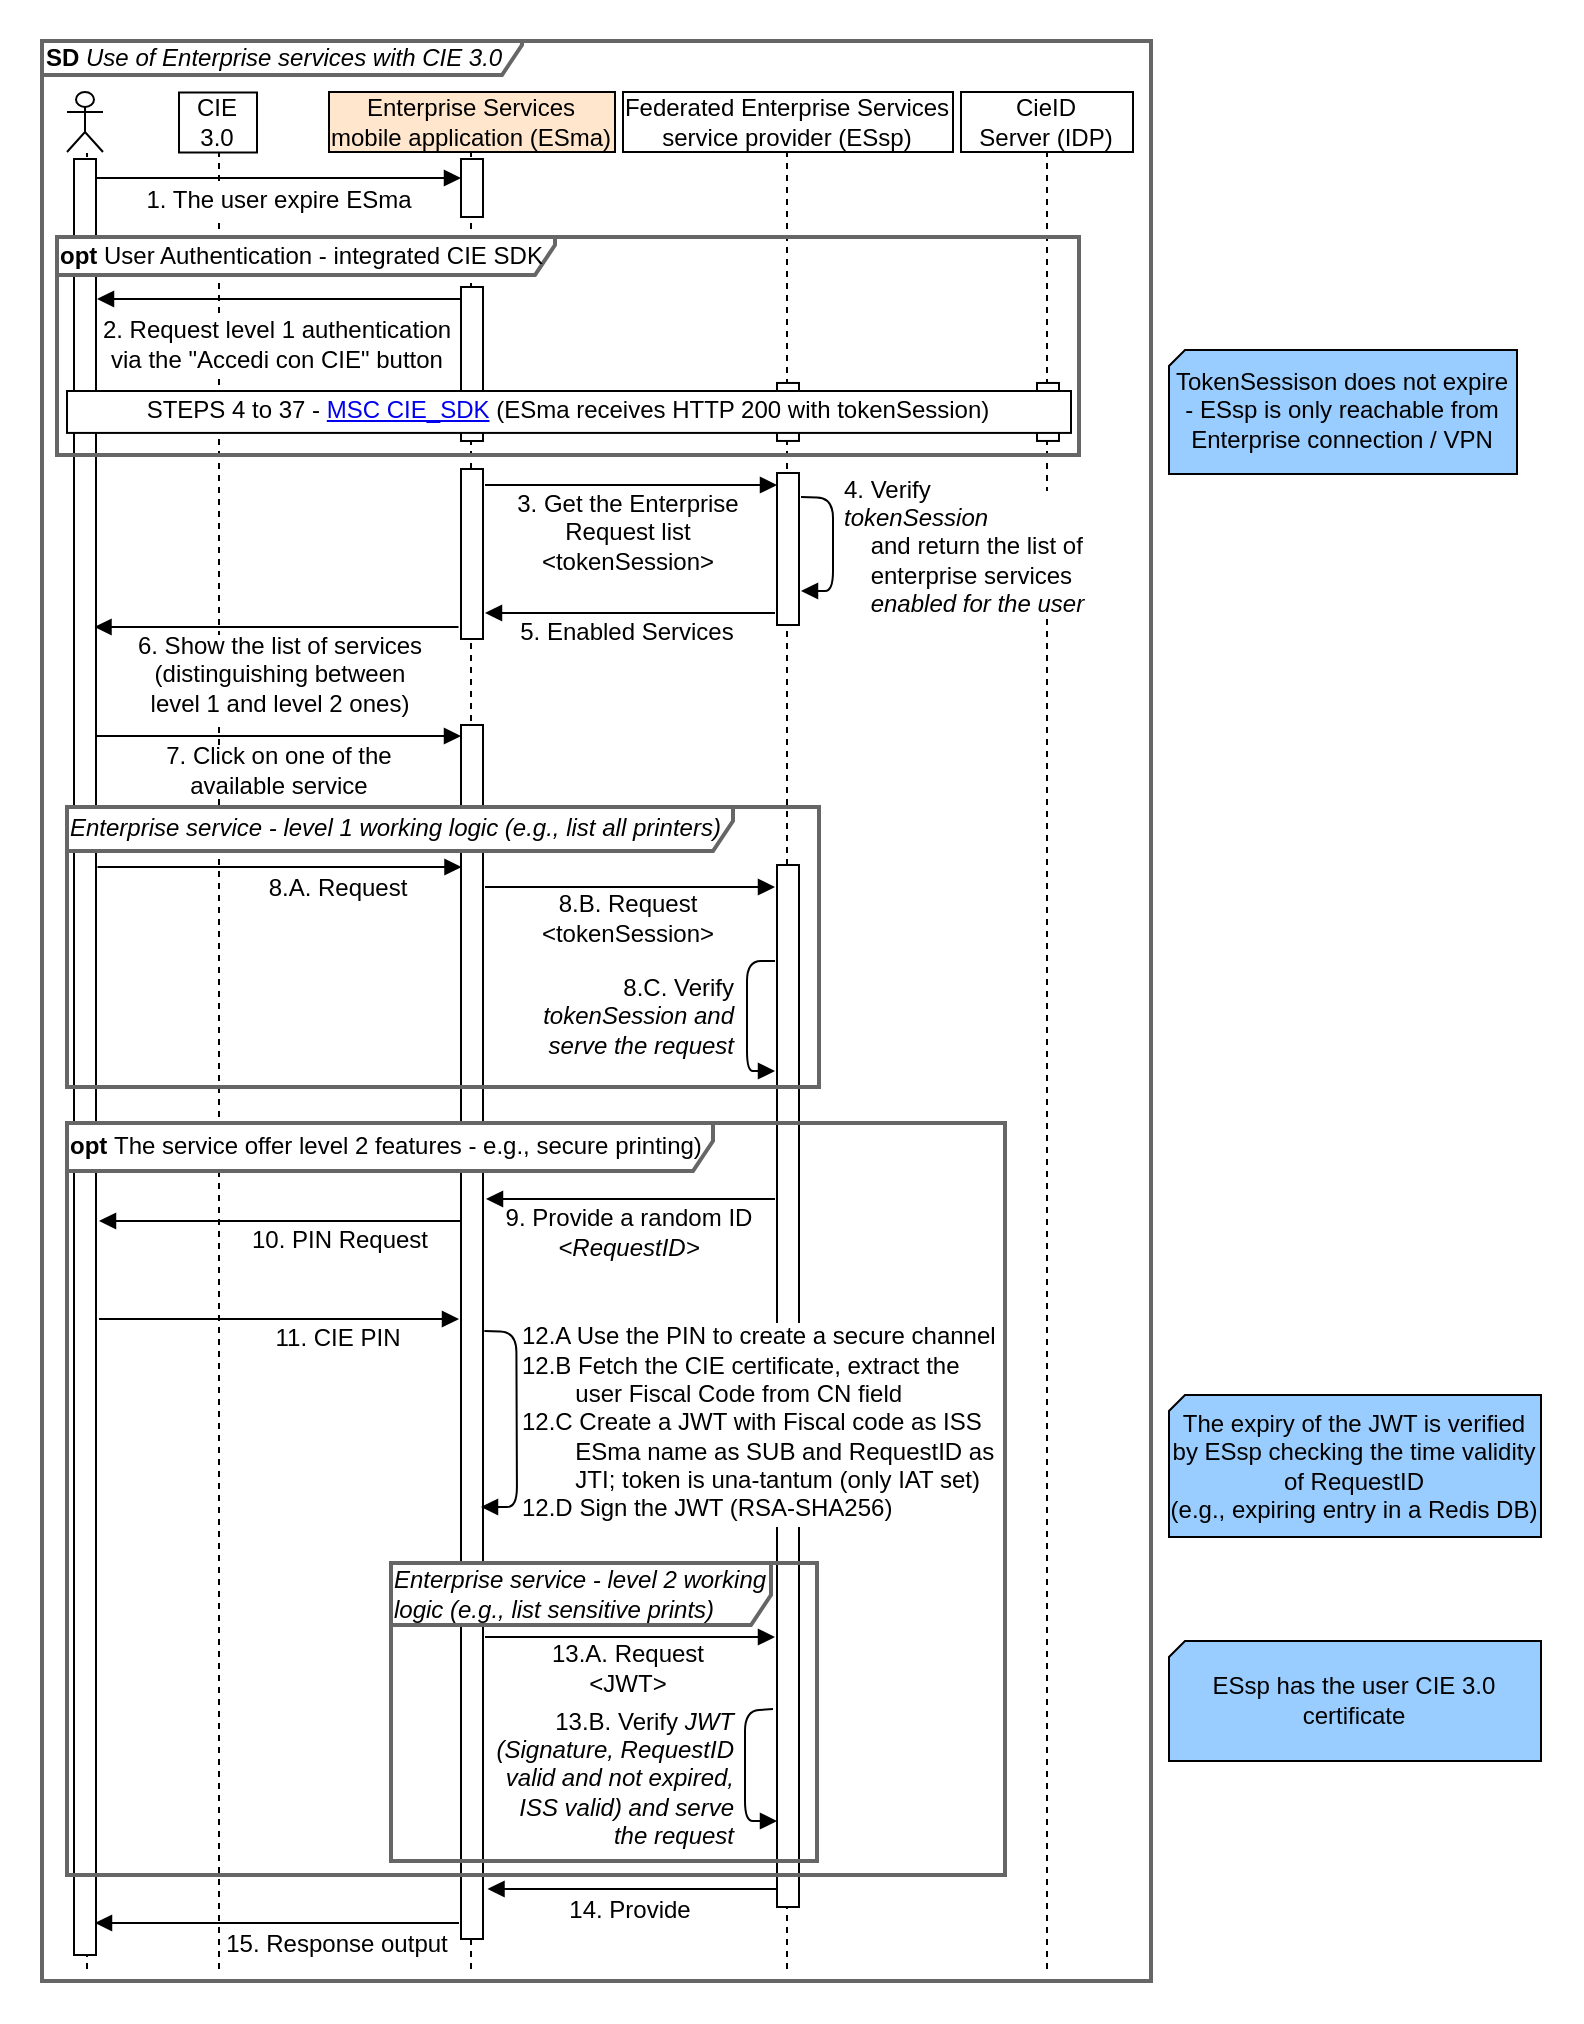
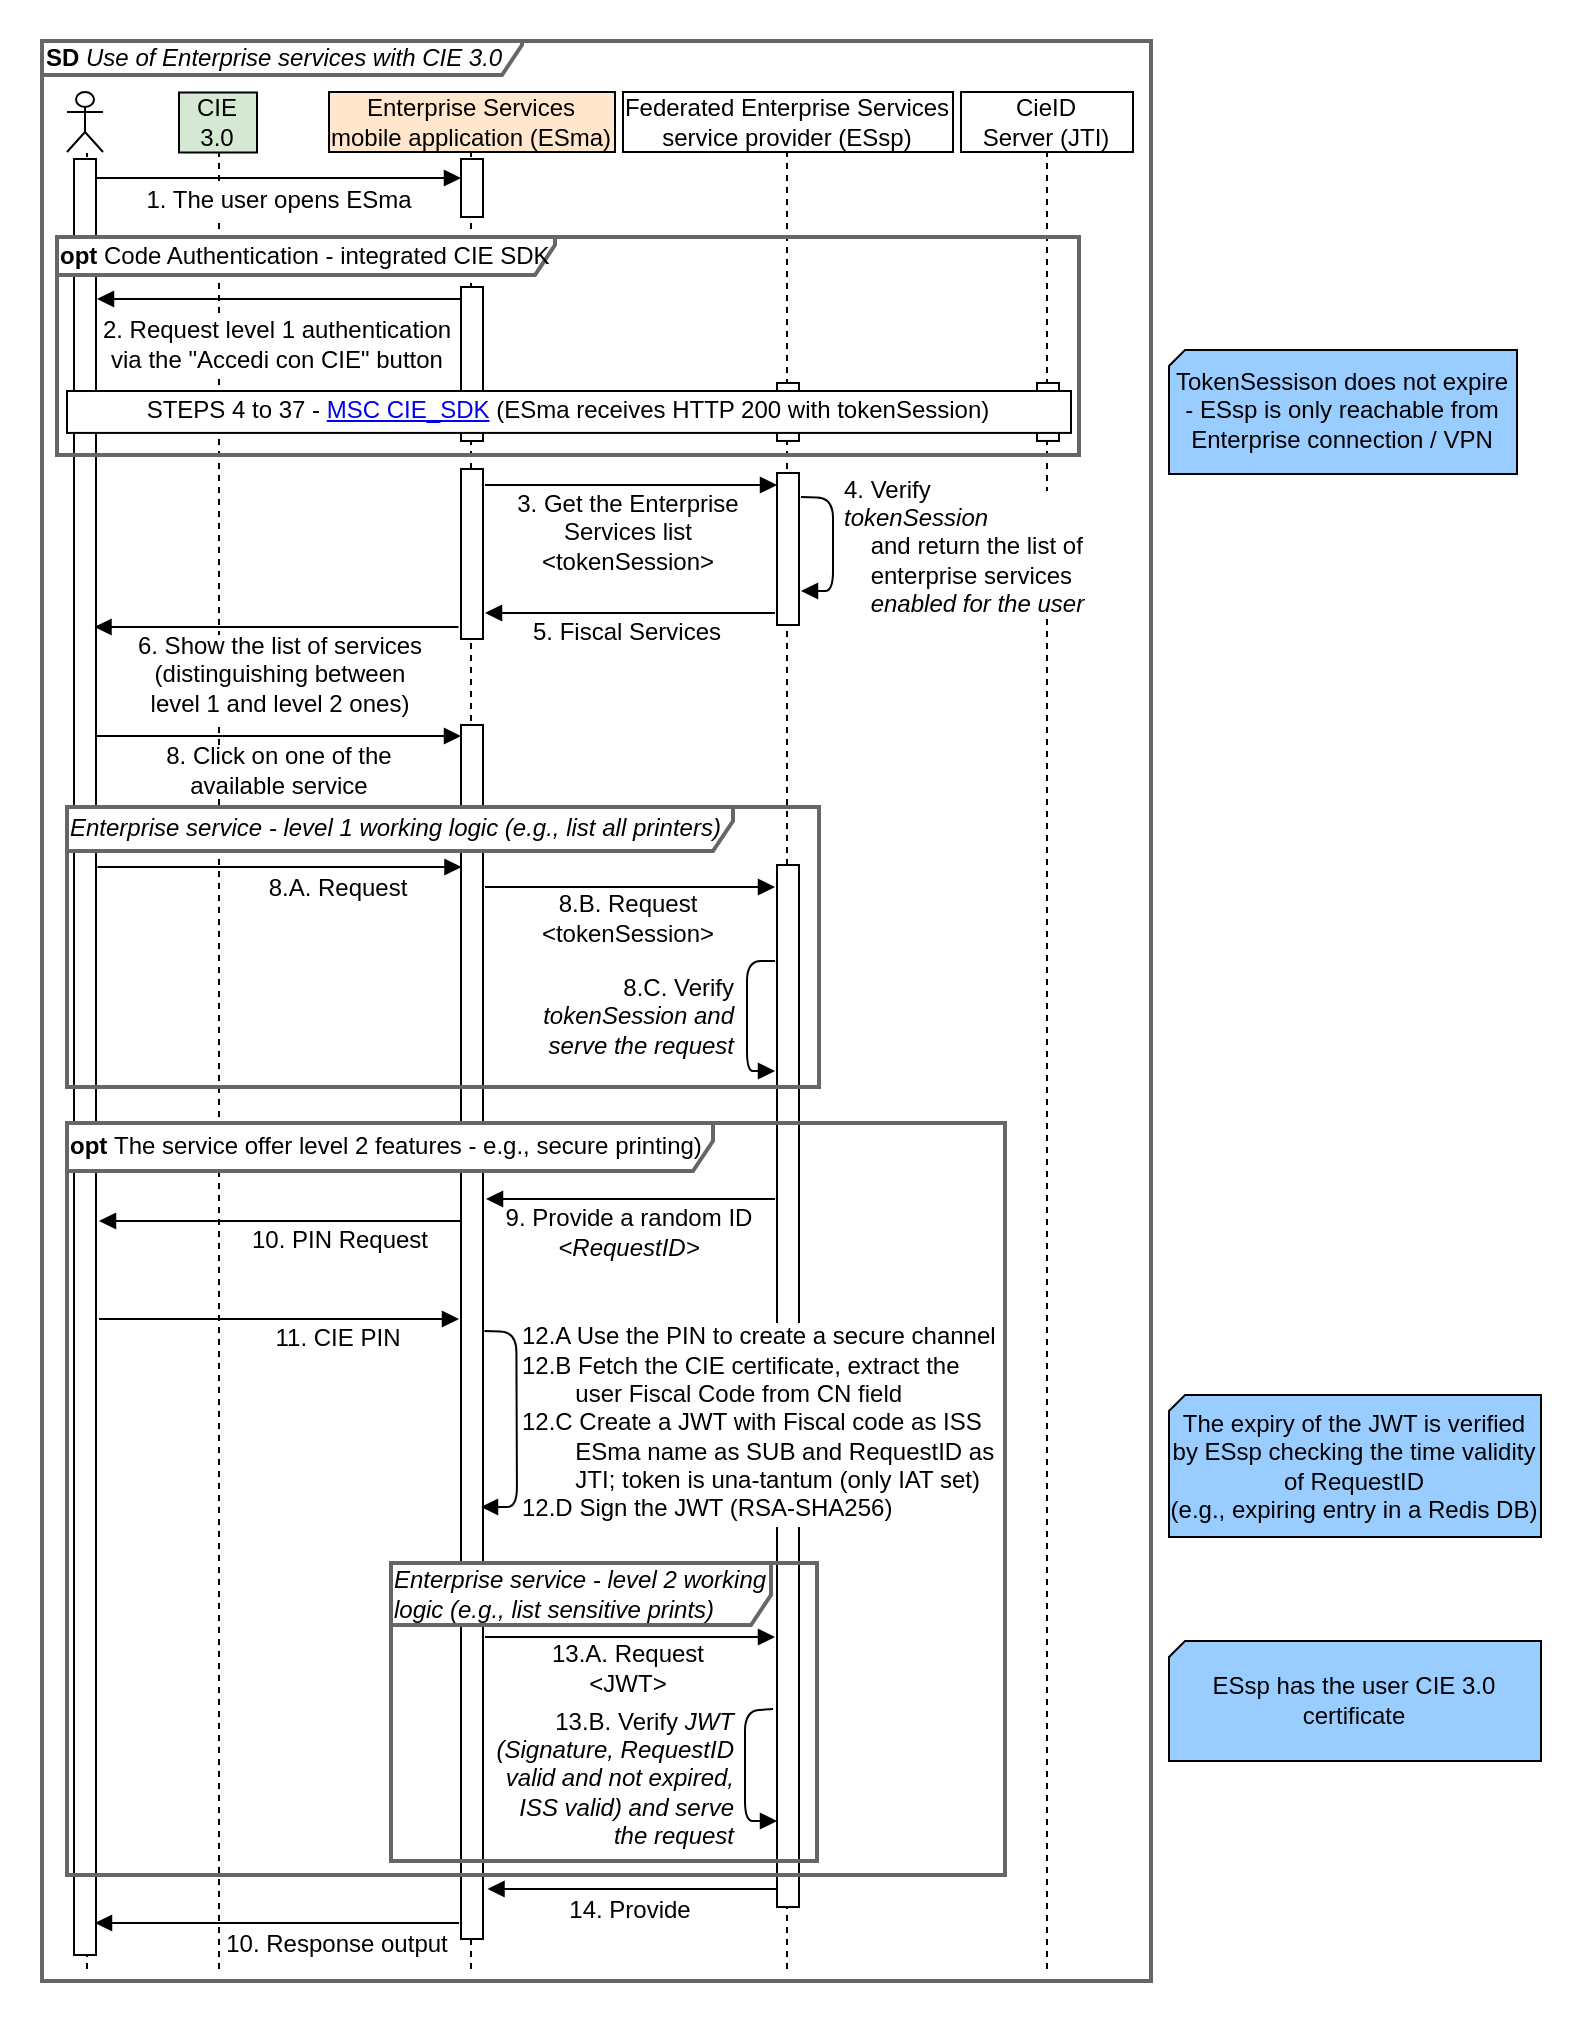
node "CIE 3.0": fillcolor #ffffff -> #d5e8d4
node "CieID Server (IDP)": label "CieID Server (IDP)" -> "CieID Server (JTI)"
node "1. The user expire ESma": label "1. The user expire ESma" -> "1. The user opens ESma"
node "opt User Authentication - integrated CIE SDK": label "opt User Authentication - integrated CIE SDK" -> "opt Code Authentication - integrated CIE SDK"
node "3. Get the Enterprise Request list <tokenSession>": label "3. Get the Enterprise Request list <tokenSession>" -> "3. Get the Enterprise Services list <tokenSession>"
node "5. Enabled Services": label "5. Enabled Services" -> "5. Fiscal Services"
node "7. Click on one of the available service": label "7. Click on one of the available service" -> "8. Click on one of the available service"
node "15. Response output": label "15. Response output" -> "10. Response output"
